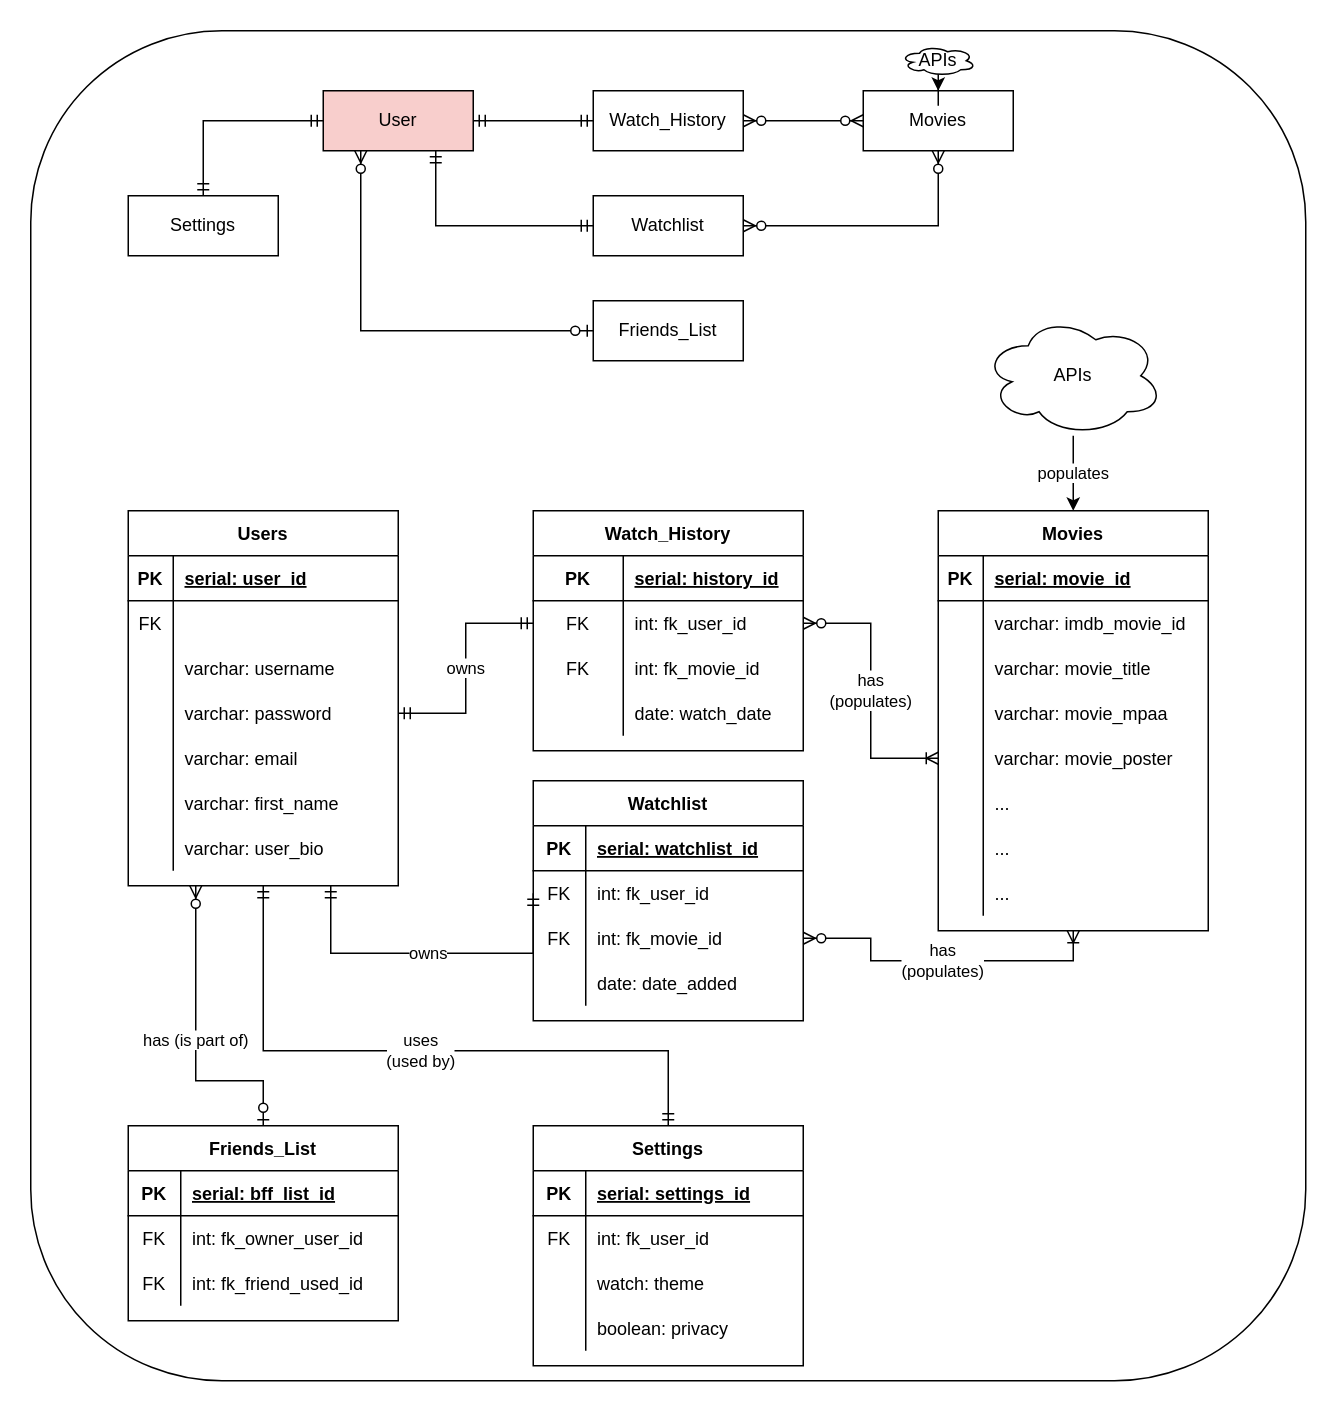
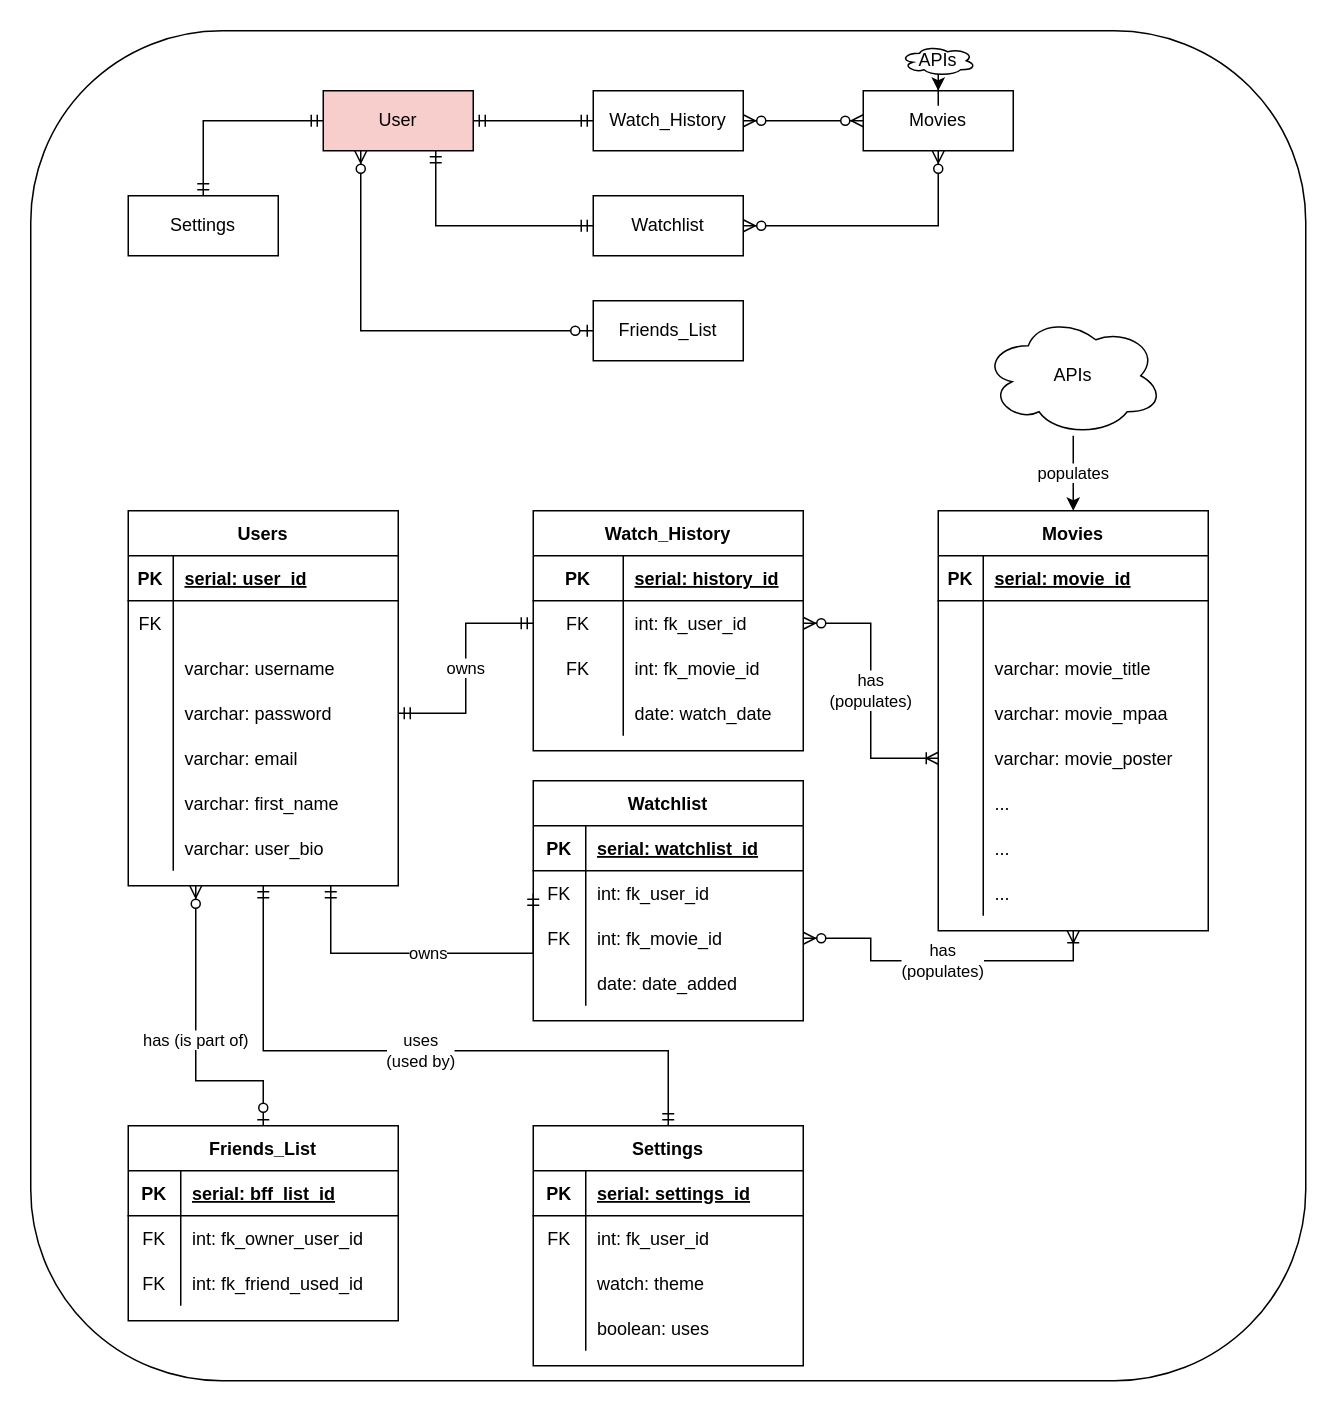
node "varchar: imdb_movie_id": removed
node "boolean: privacy": label "boolean: privacy" -> "boolean: uses"
